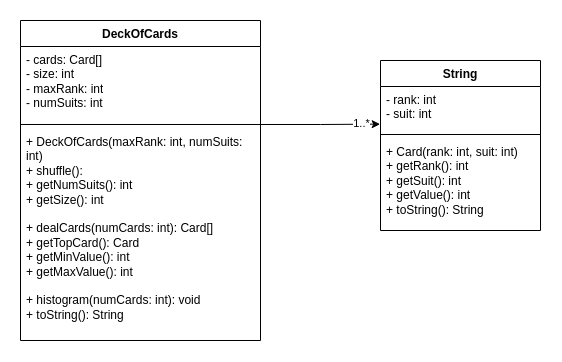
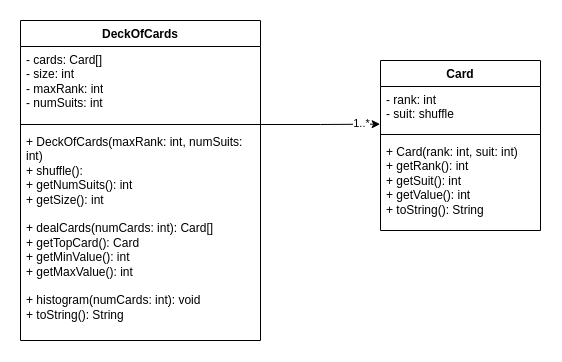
node "String": label "String" -> "Card"
node "- rank: int - suit: int": label "- rank: int - suit: int" -> "- rank: int - suit: shuffle"
